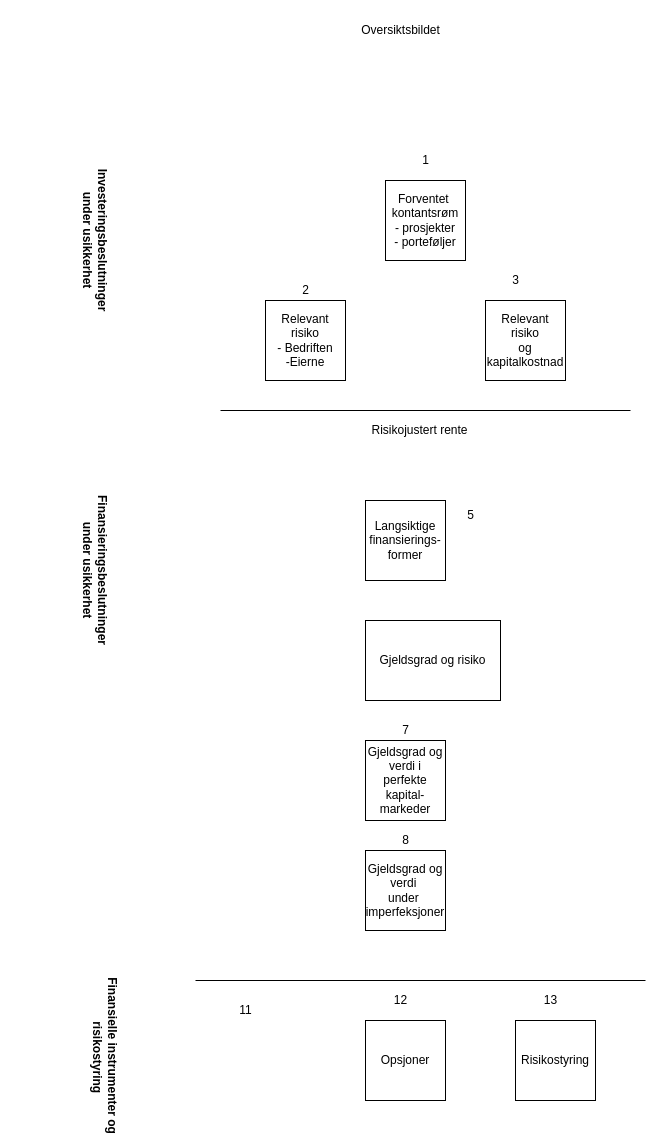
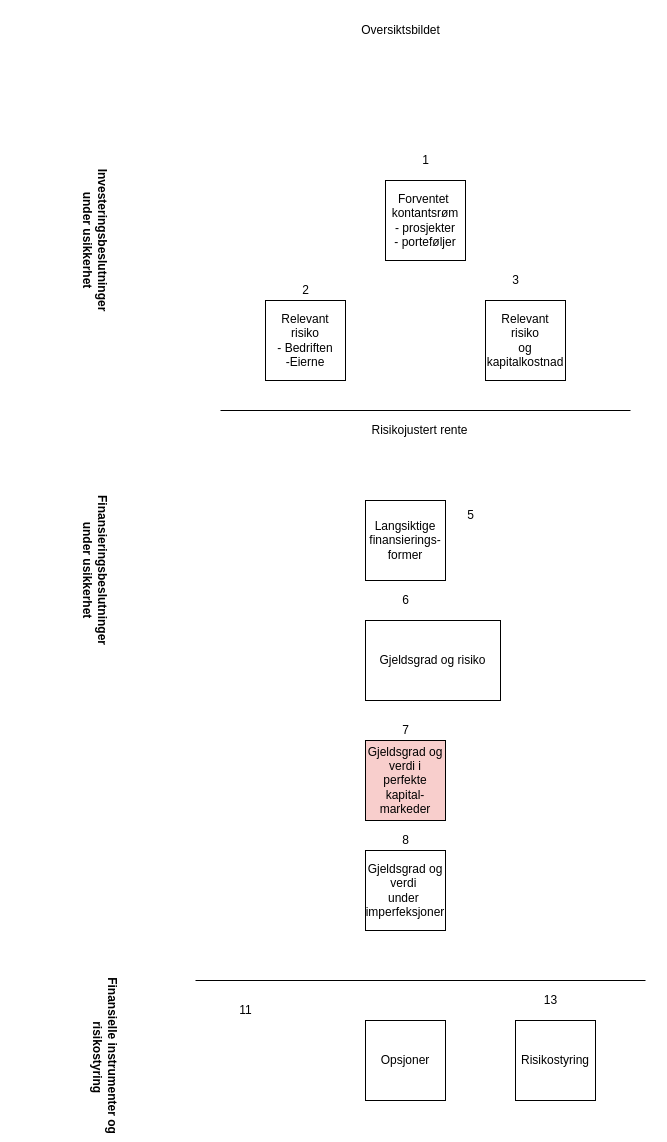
node "6": added
node "Gjeldsgrad og verdi i perfekte kapital- markeder": fillcolor #ffffff -> #f8cecc
node "12": removed
